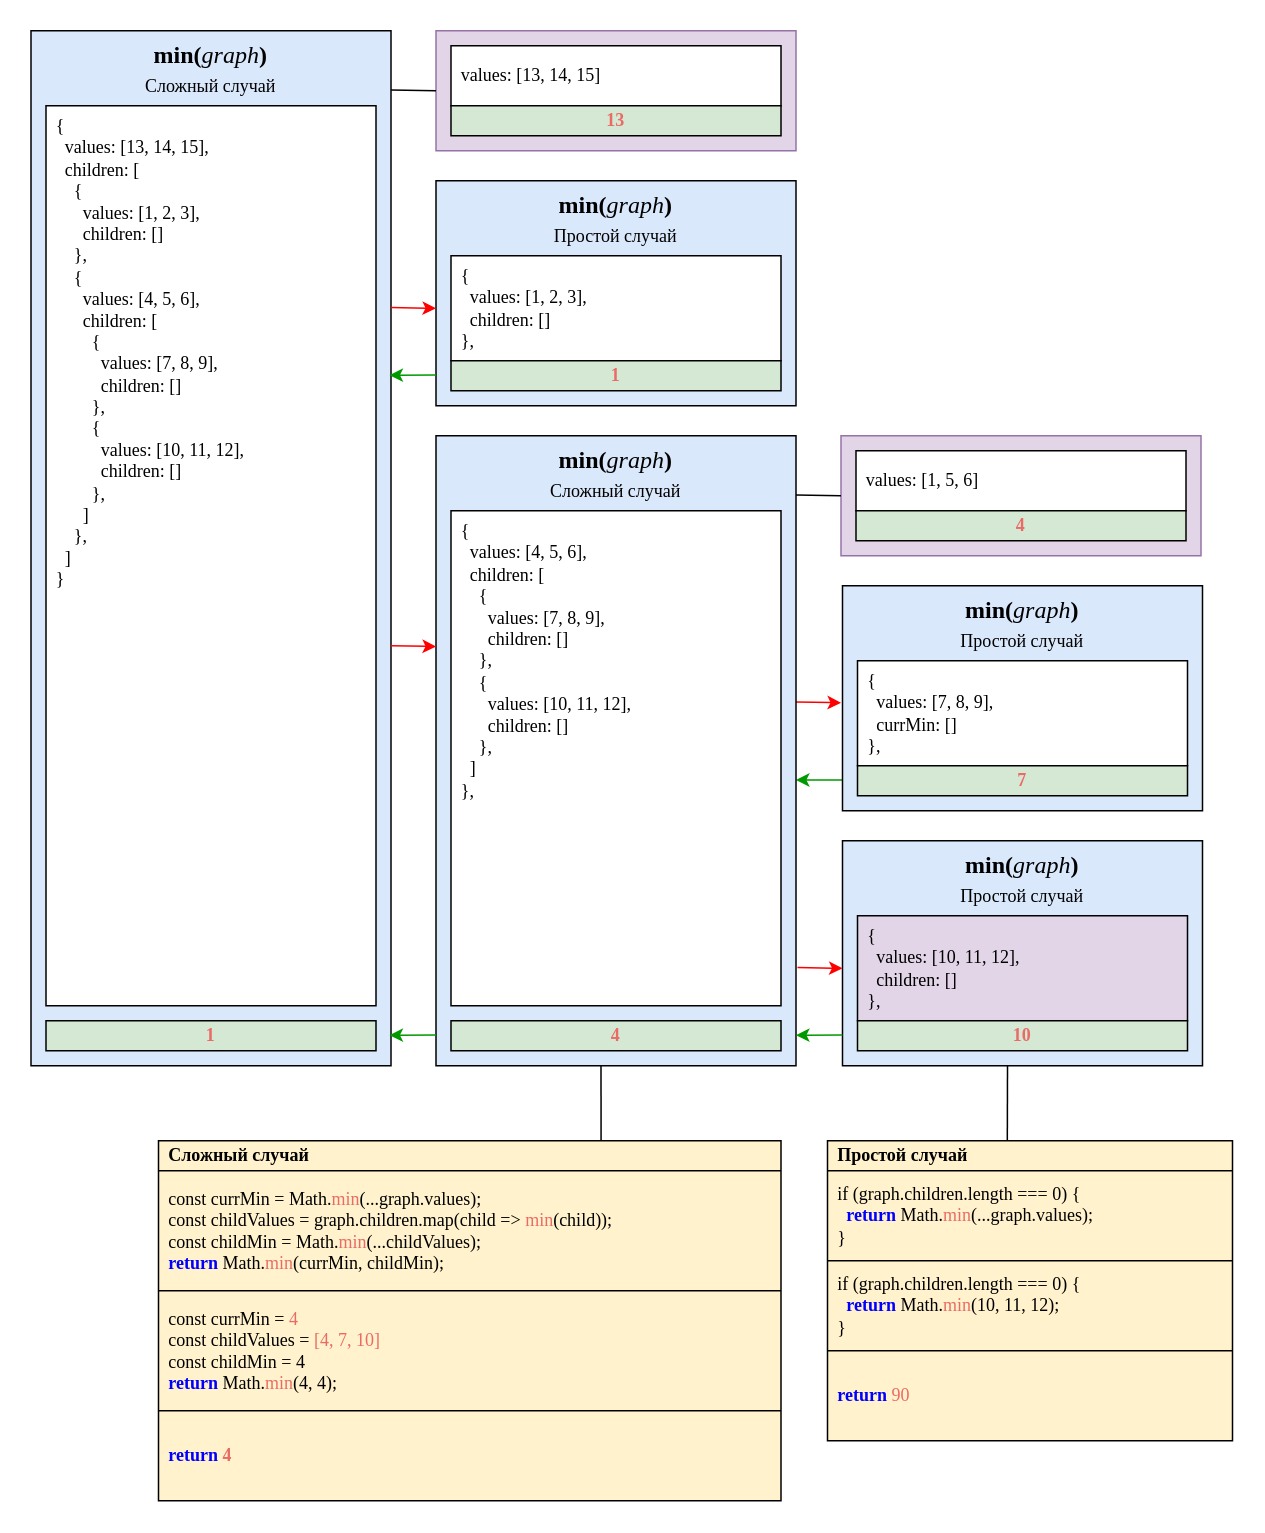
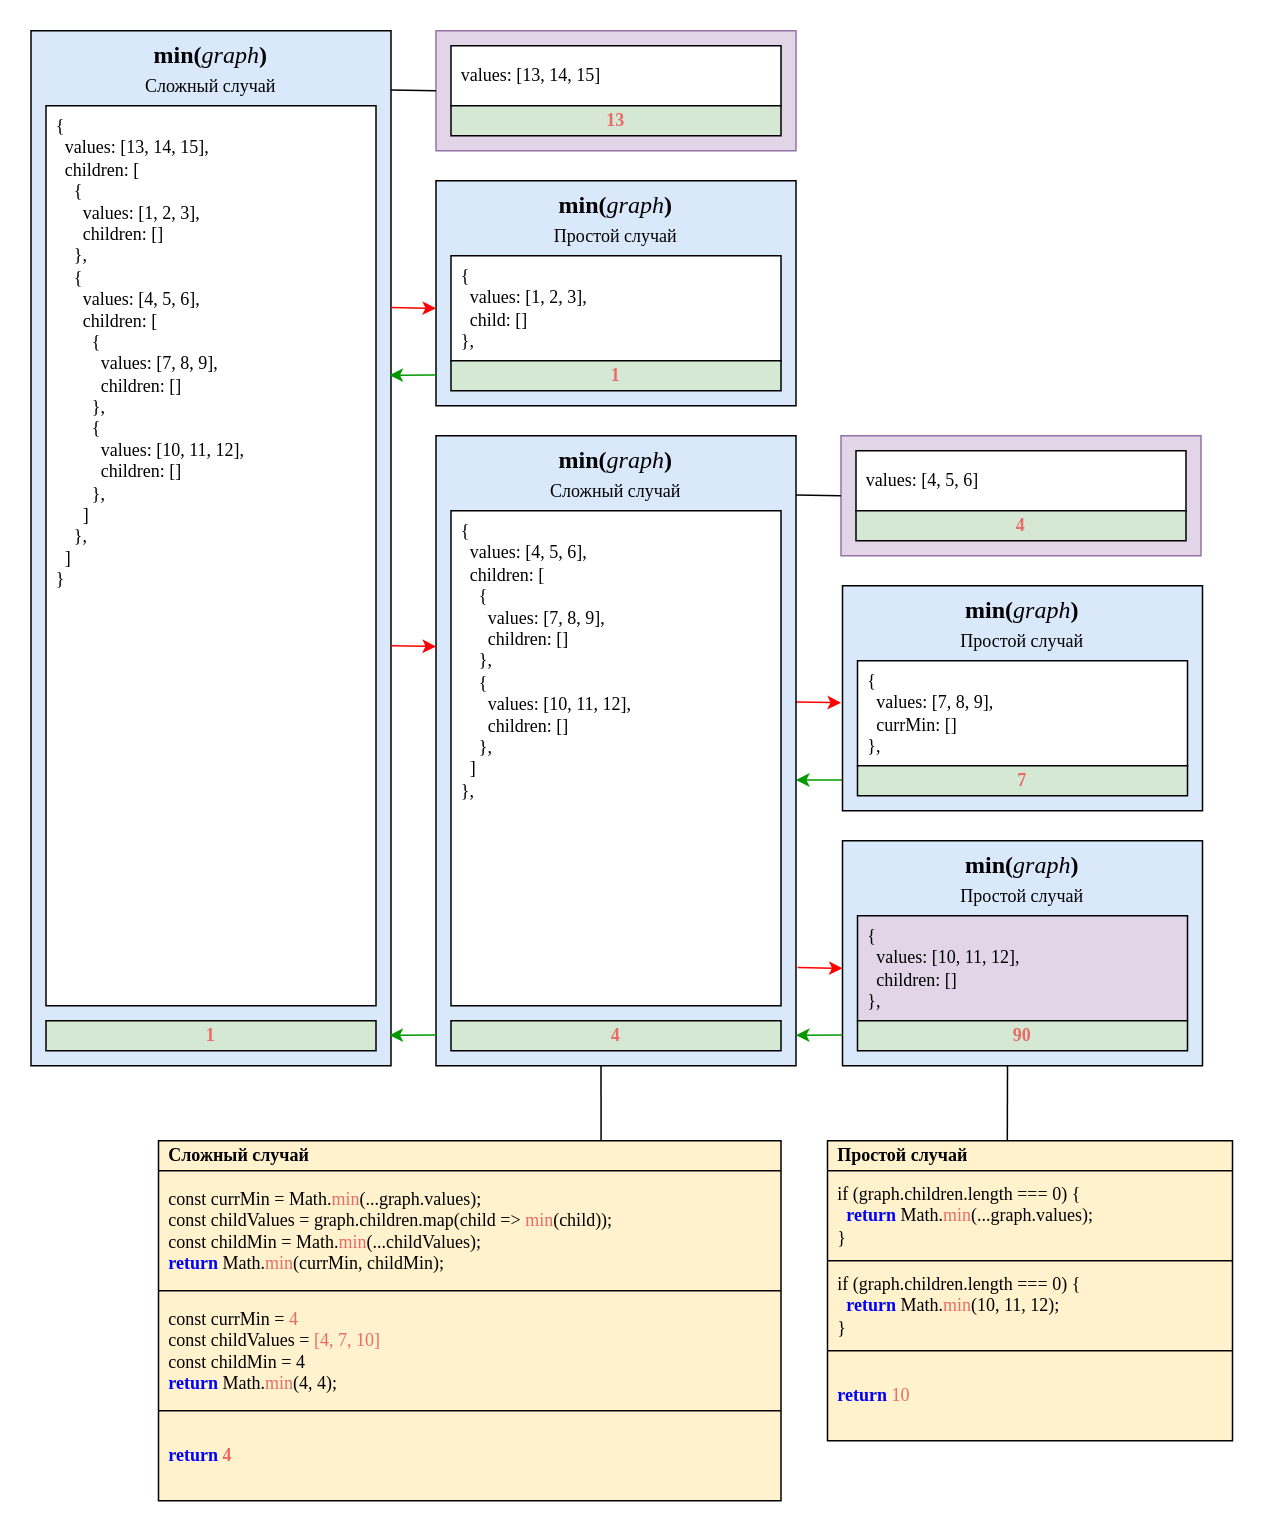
node "{ values: [1, 2, 3], children: [] },": label "{ values: [1, 2, 3], children: [] }," -> "{ values: [1, 2, 3], child: [] },"
node "values: [1, 5, 6]": label "values: [1, 5, 6]" -> "values: [4, 5, 6]"
node "10": label "10" -> "90"
node "return 90": label "return 90" -> "return 10"
